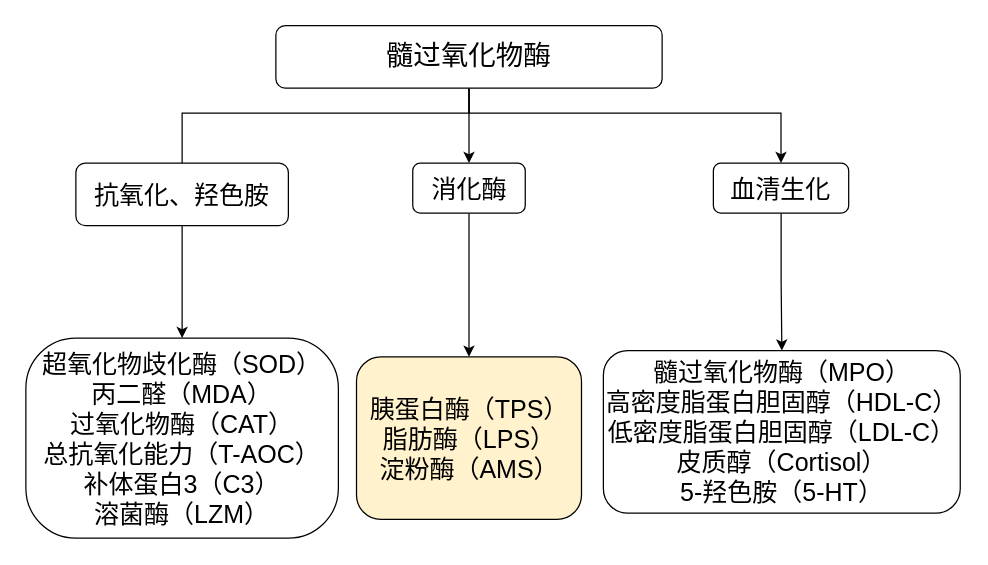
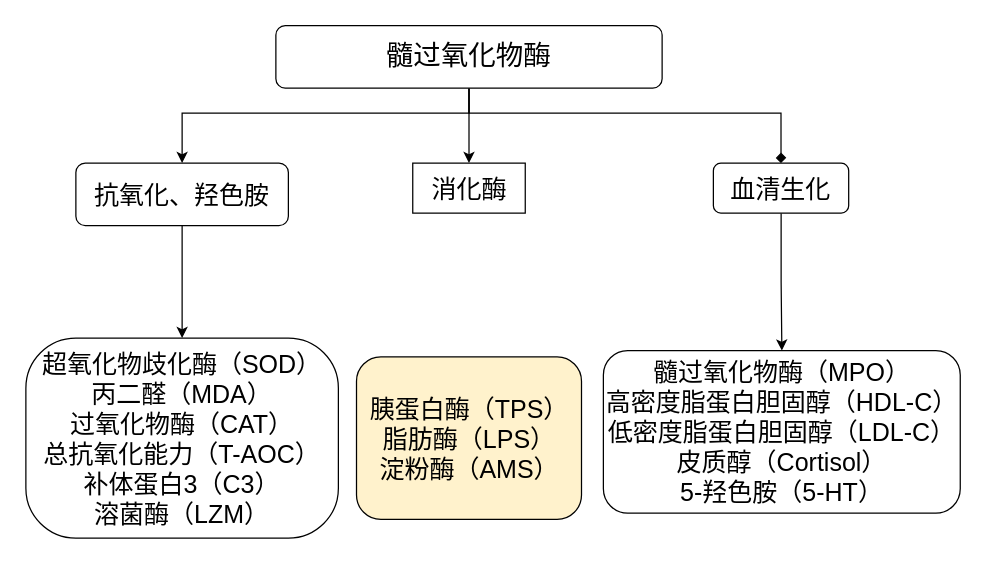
edge "髓过氧化物酶" -> "血清生化": arrowhead classic -> diamond
edge "髓过氧化物酶" -- "抗氧化、羟色胺": arrowhead none -> classic
node "消化酶": shape rounded rectangle -> rectangle
edge "消化酶" -> "胰蛋白酶（TPS） 脂肪酶（LPS） 淀粉酶（AMS）": removed
